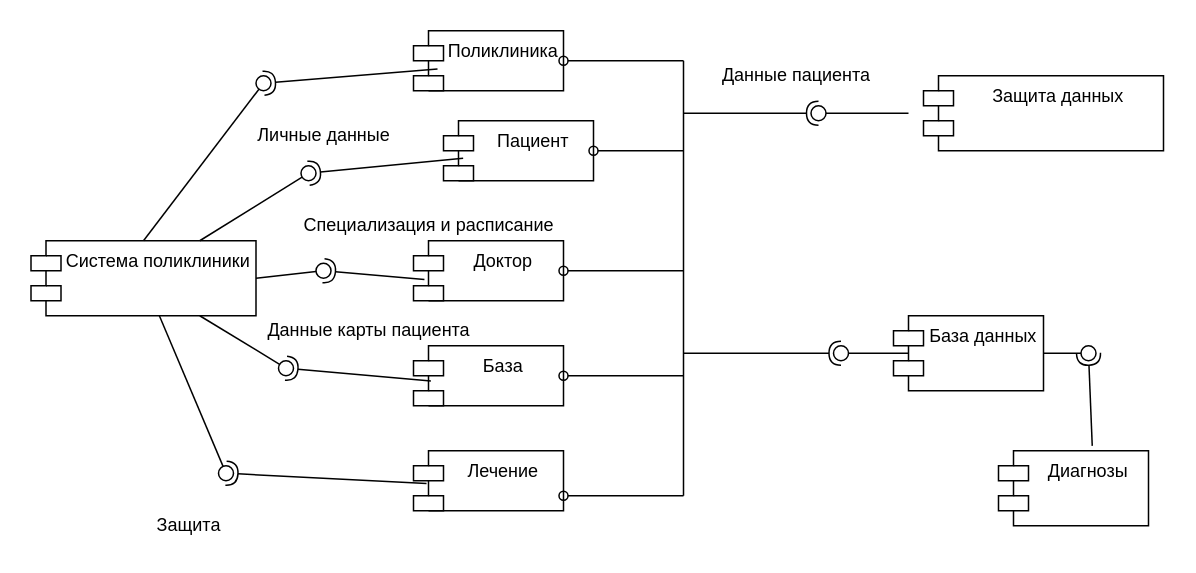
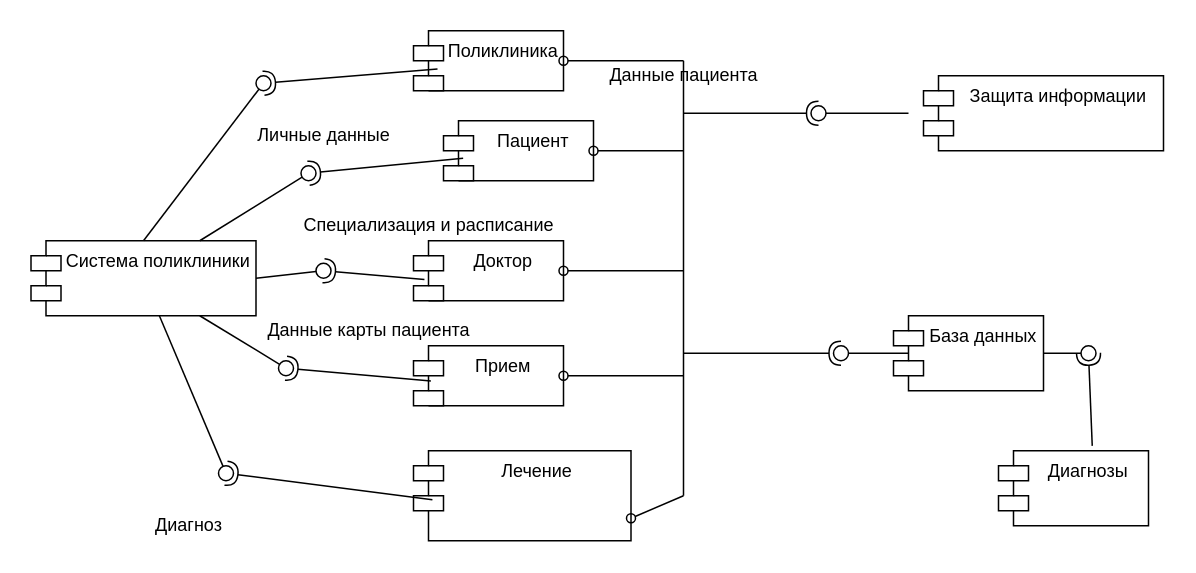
node "Данные пациента": moved (796, 76) -> (683, 76)
node "Защита данных": label "Защита данных" -> "Защита информации"
node "База": label "База" -> "Прием"
node "Лечение": size 150x60 -> 218x90
node "Защита": label "Защита" -> "Диагноз"
